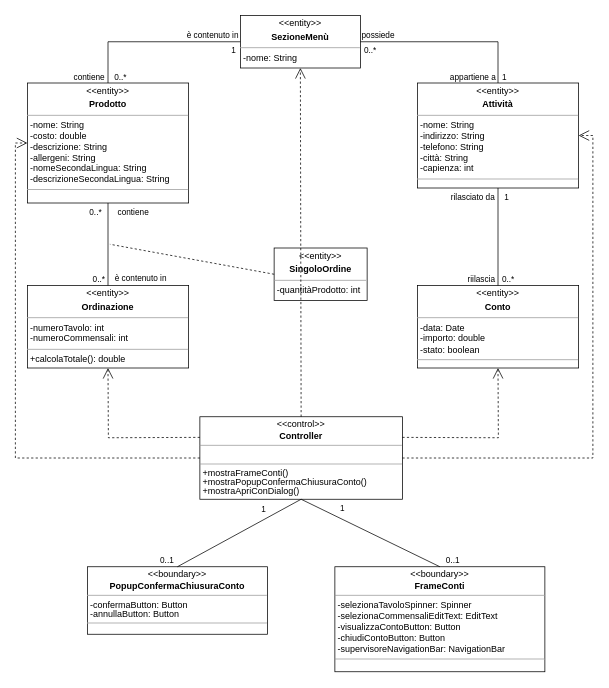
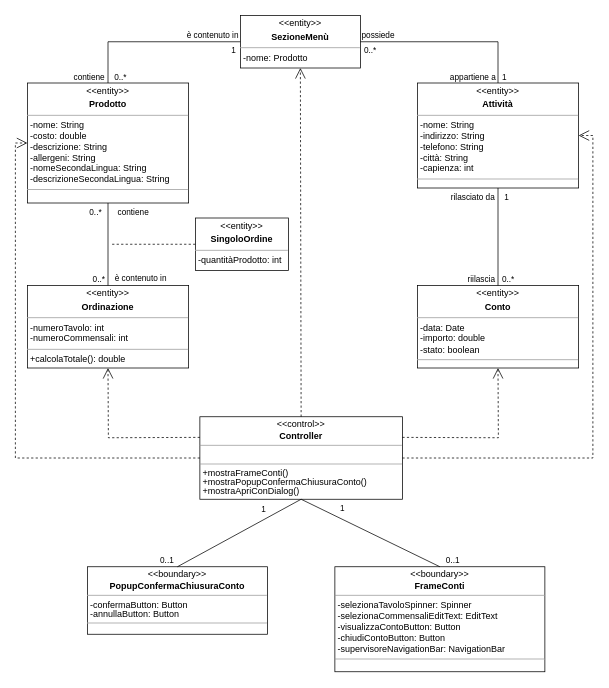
node "<<entity>> SezioneMenù -nome: String": label "<<entity>> SezioneMenù -nome: String" -> "<<entity>> SezioneMenù -nome: Prodotto"
node "<<entity>> SingoloOrdine -quantitàProdotto: int": moved (321, 274) -> (242, 244)
